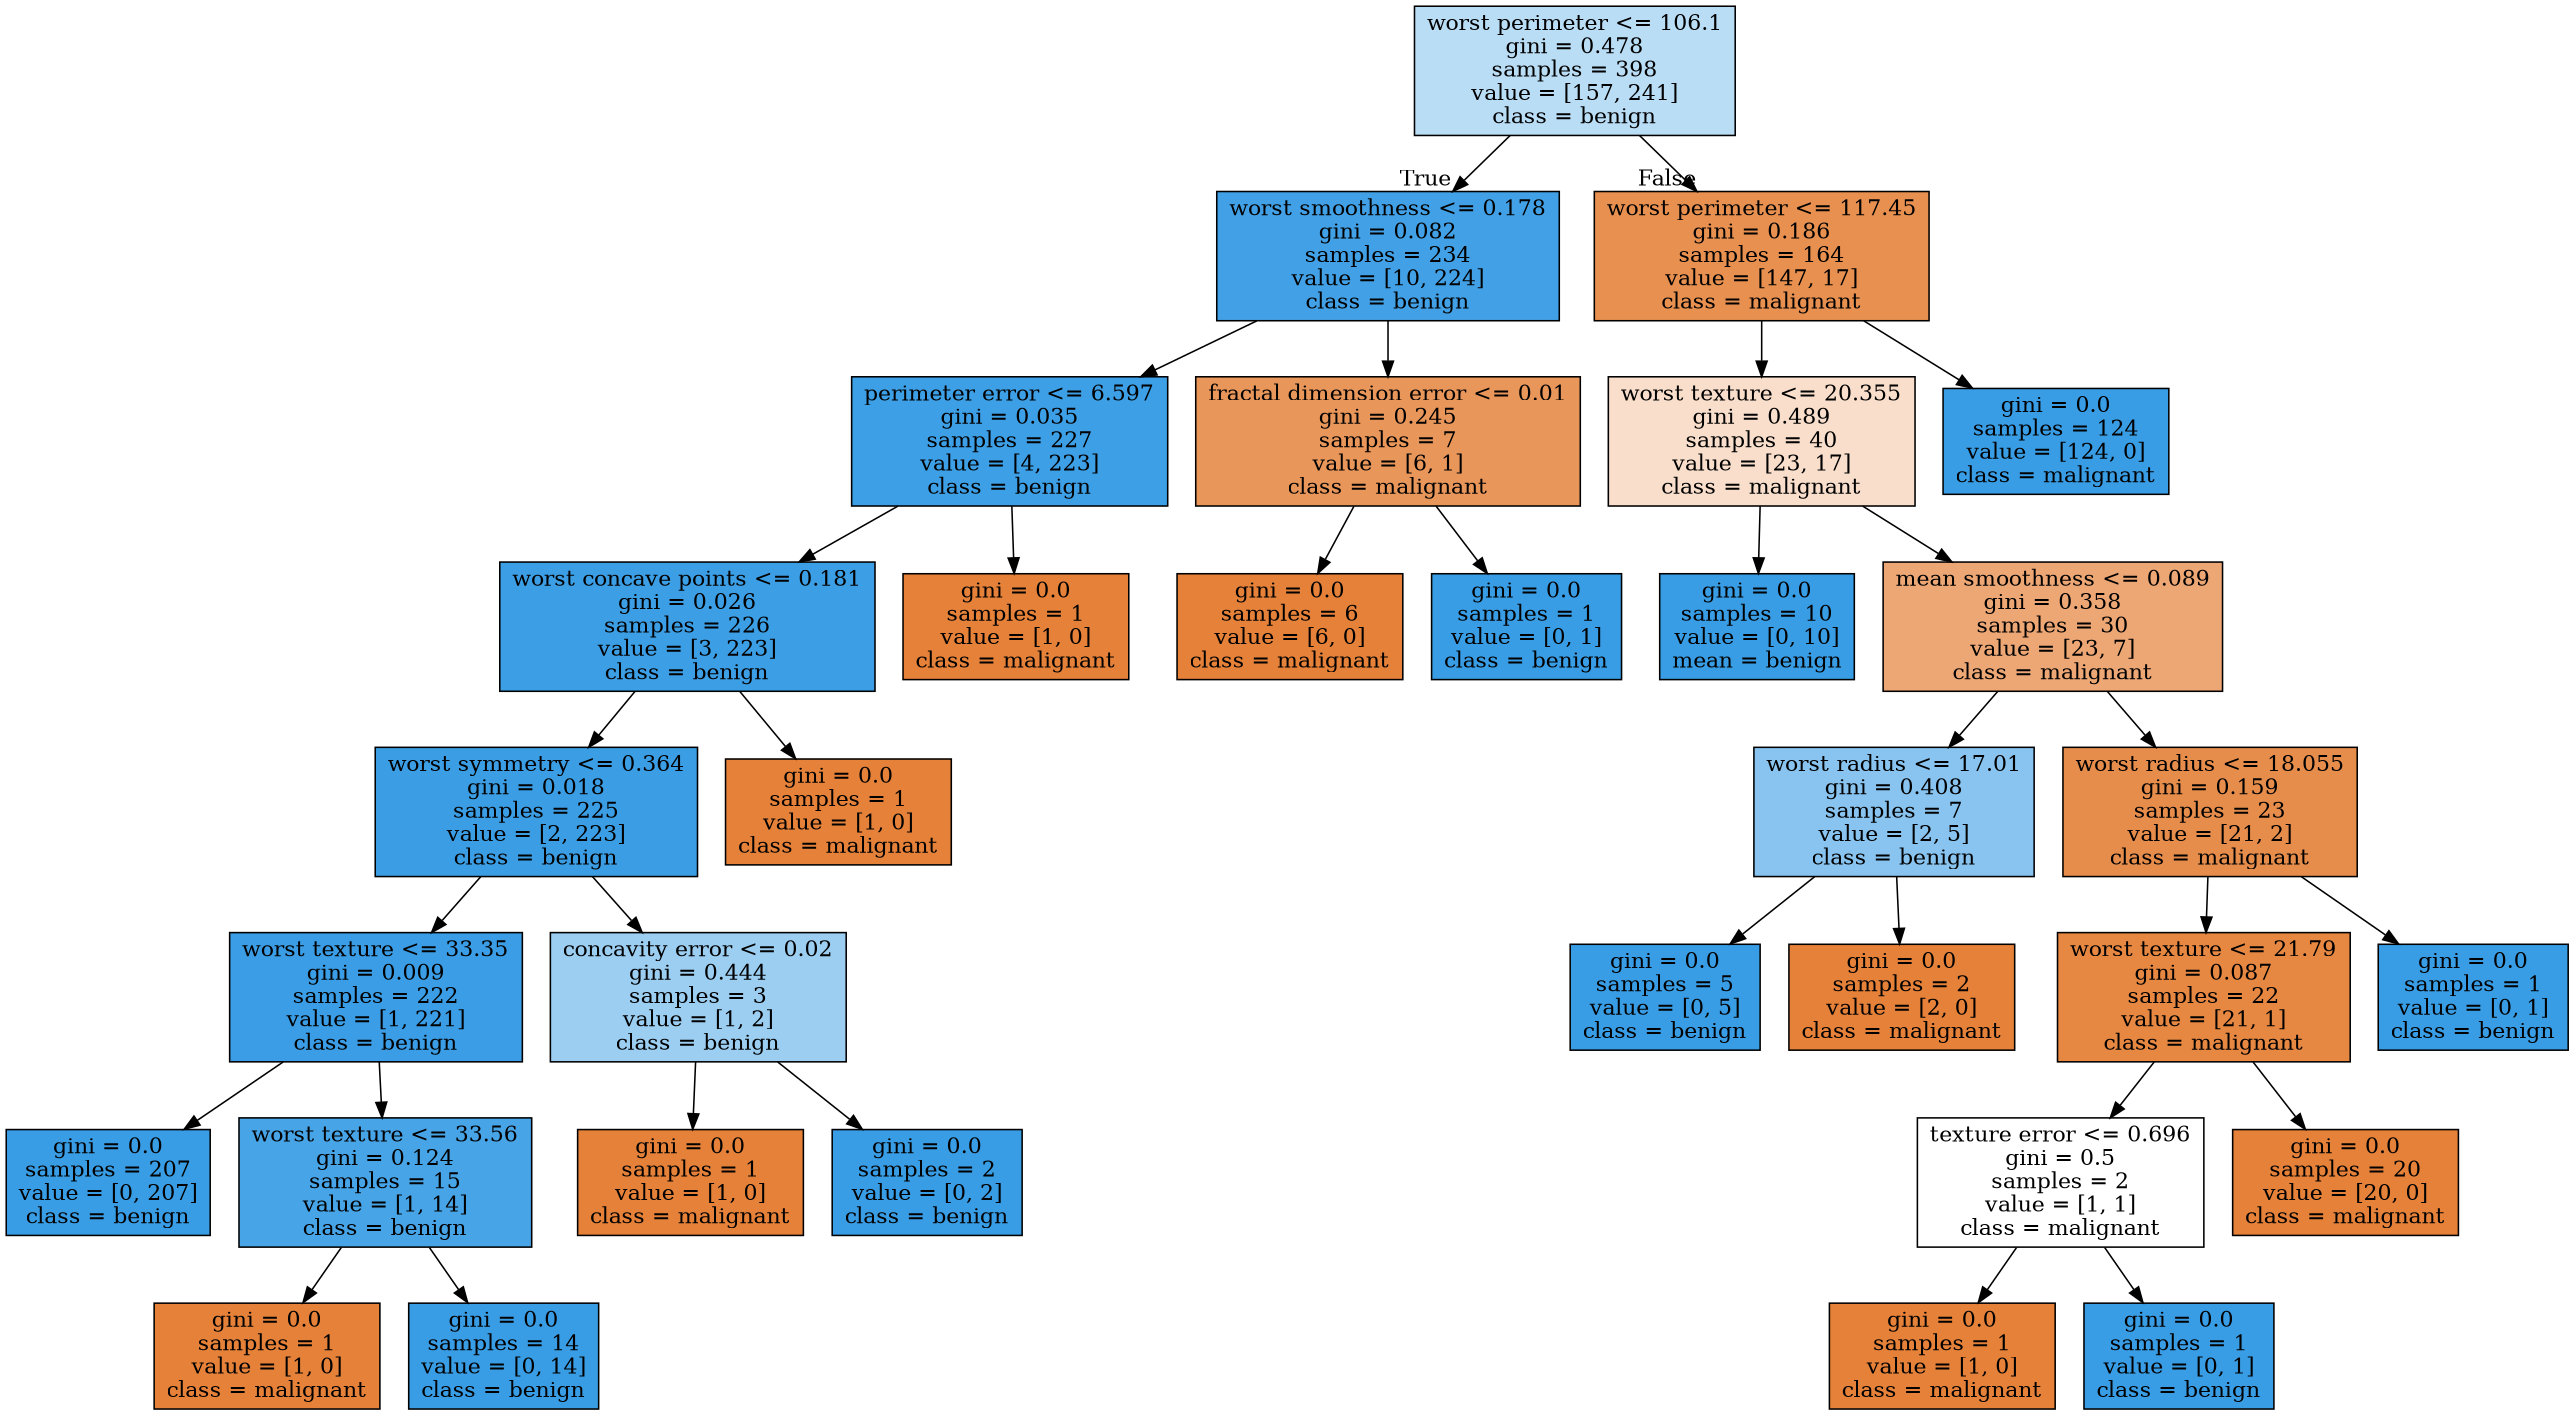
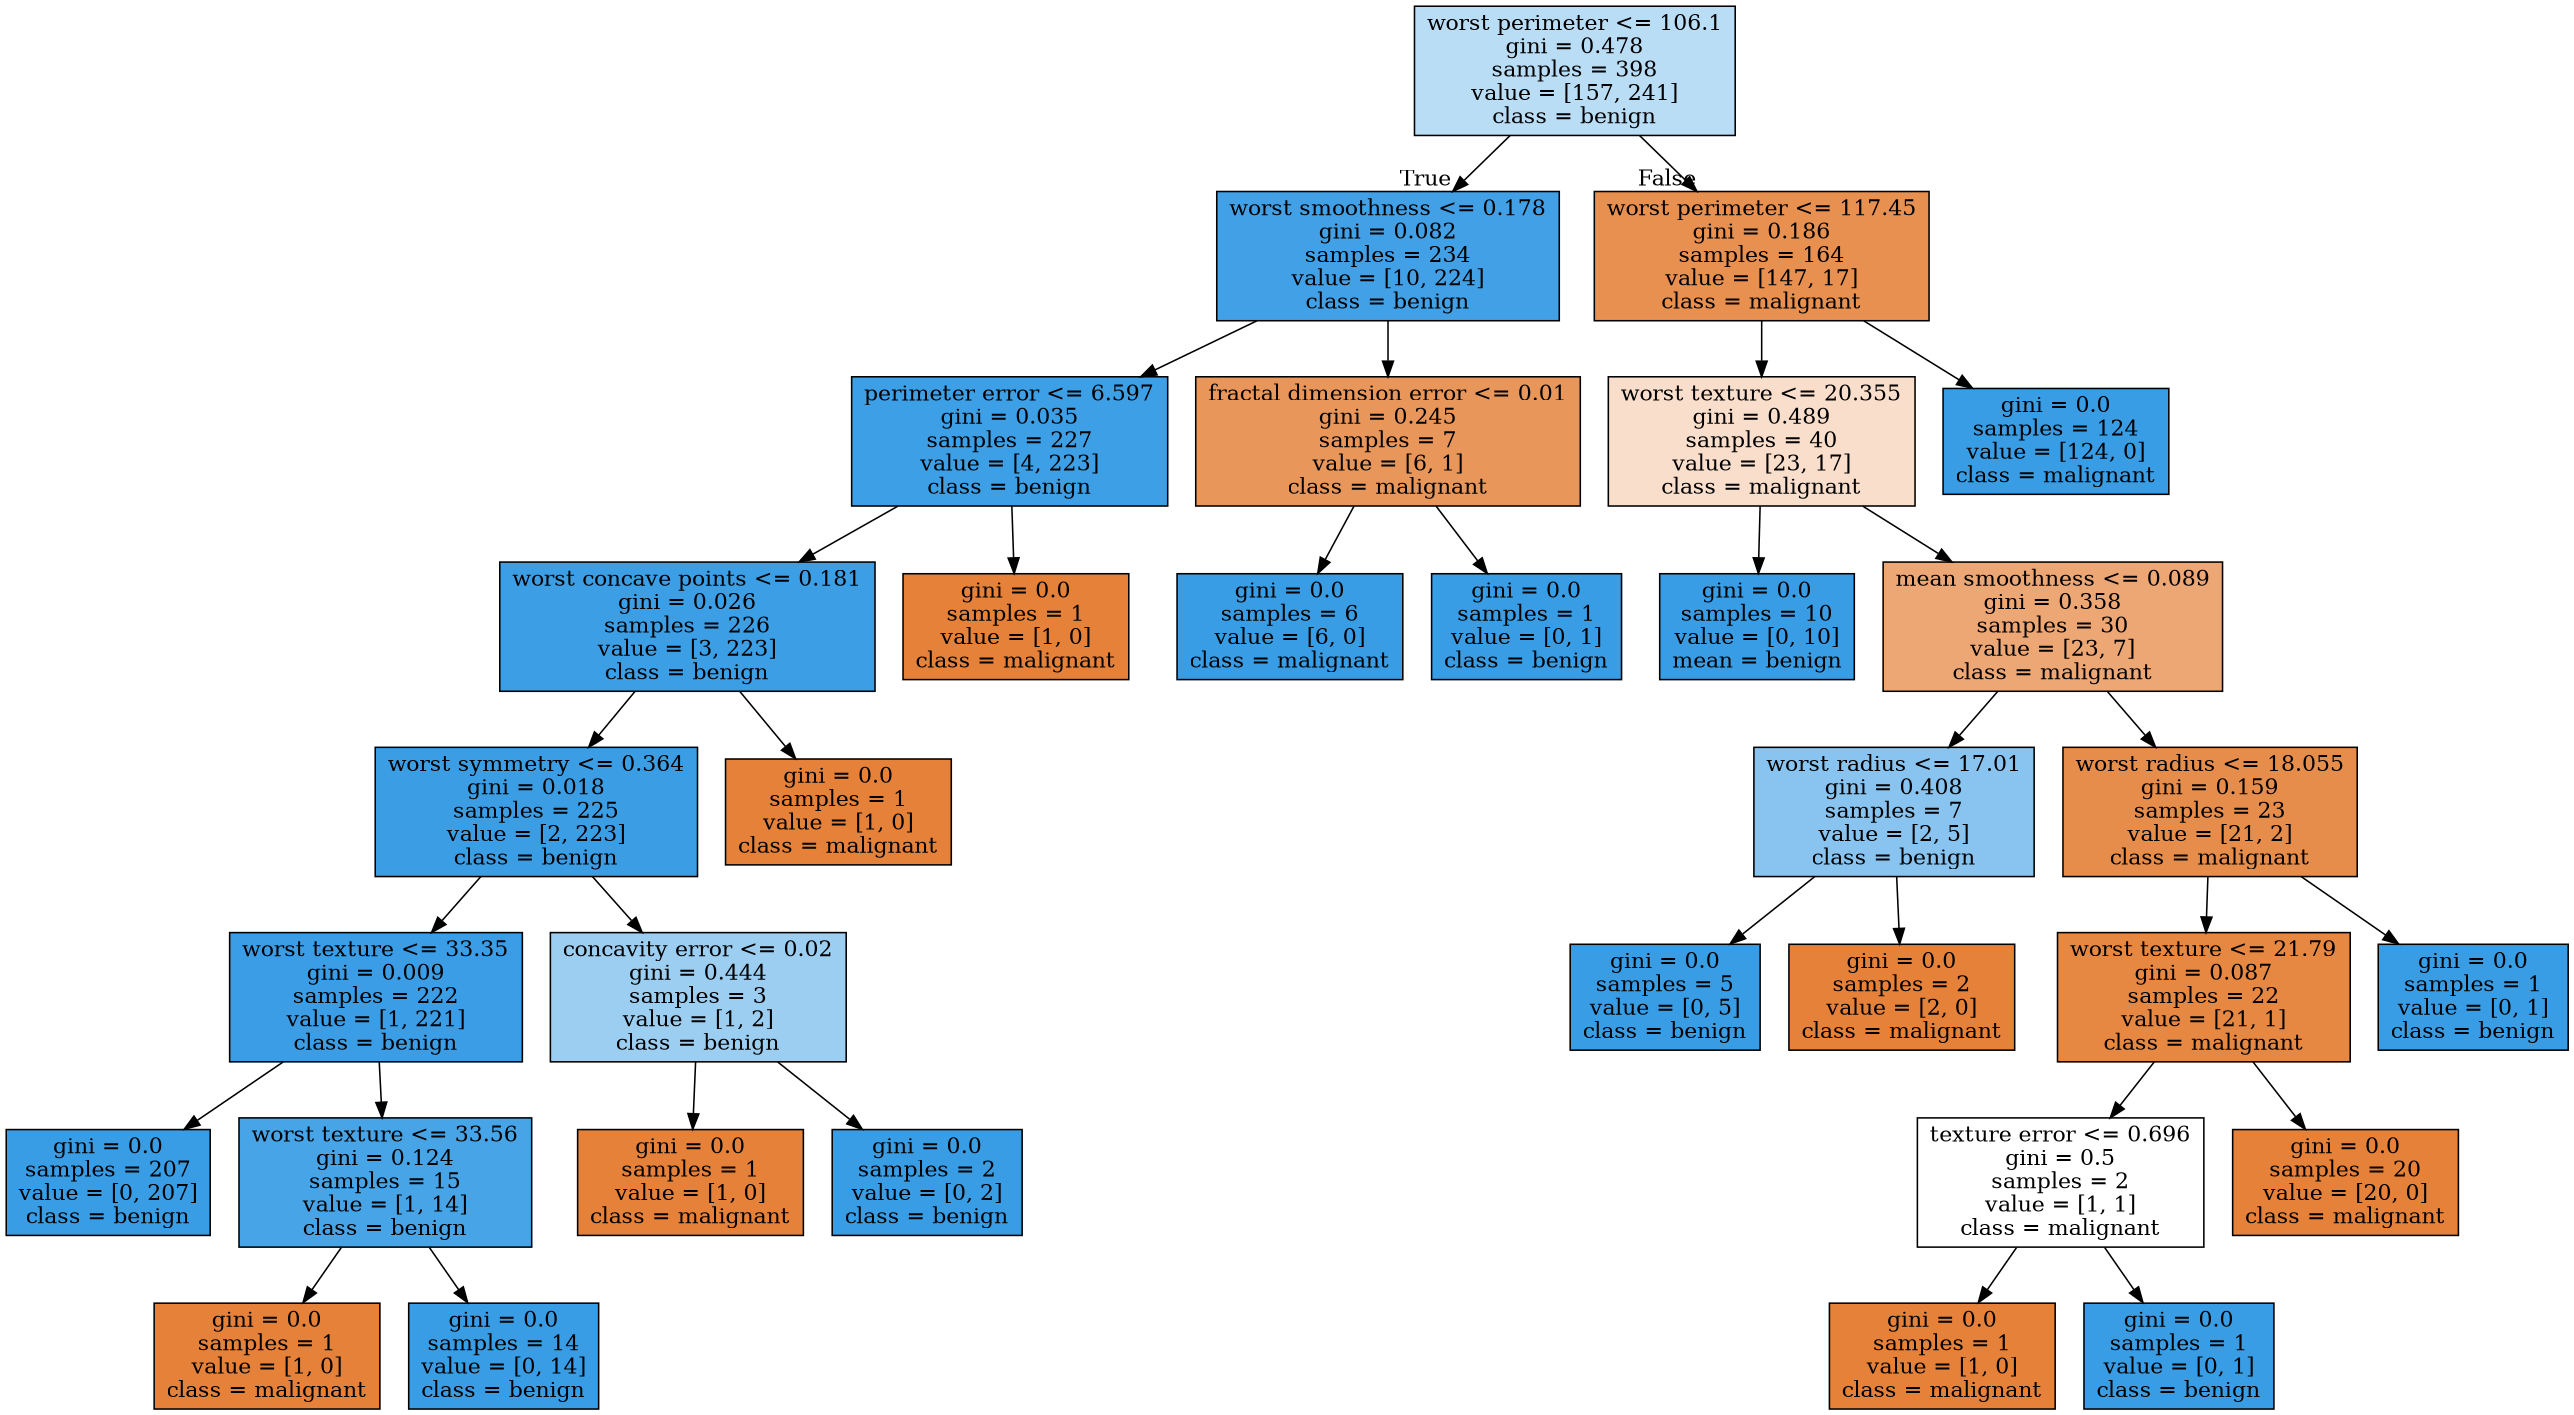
node "gini = 0.0 samples = 6 value = [6, 0] class = malignant": fillcolor #e58139 -> #399de5
